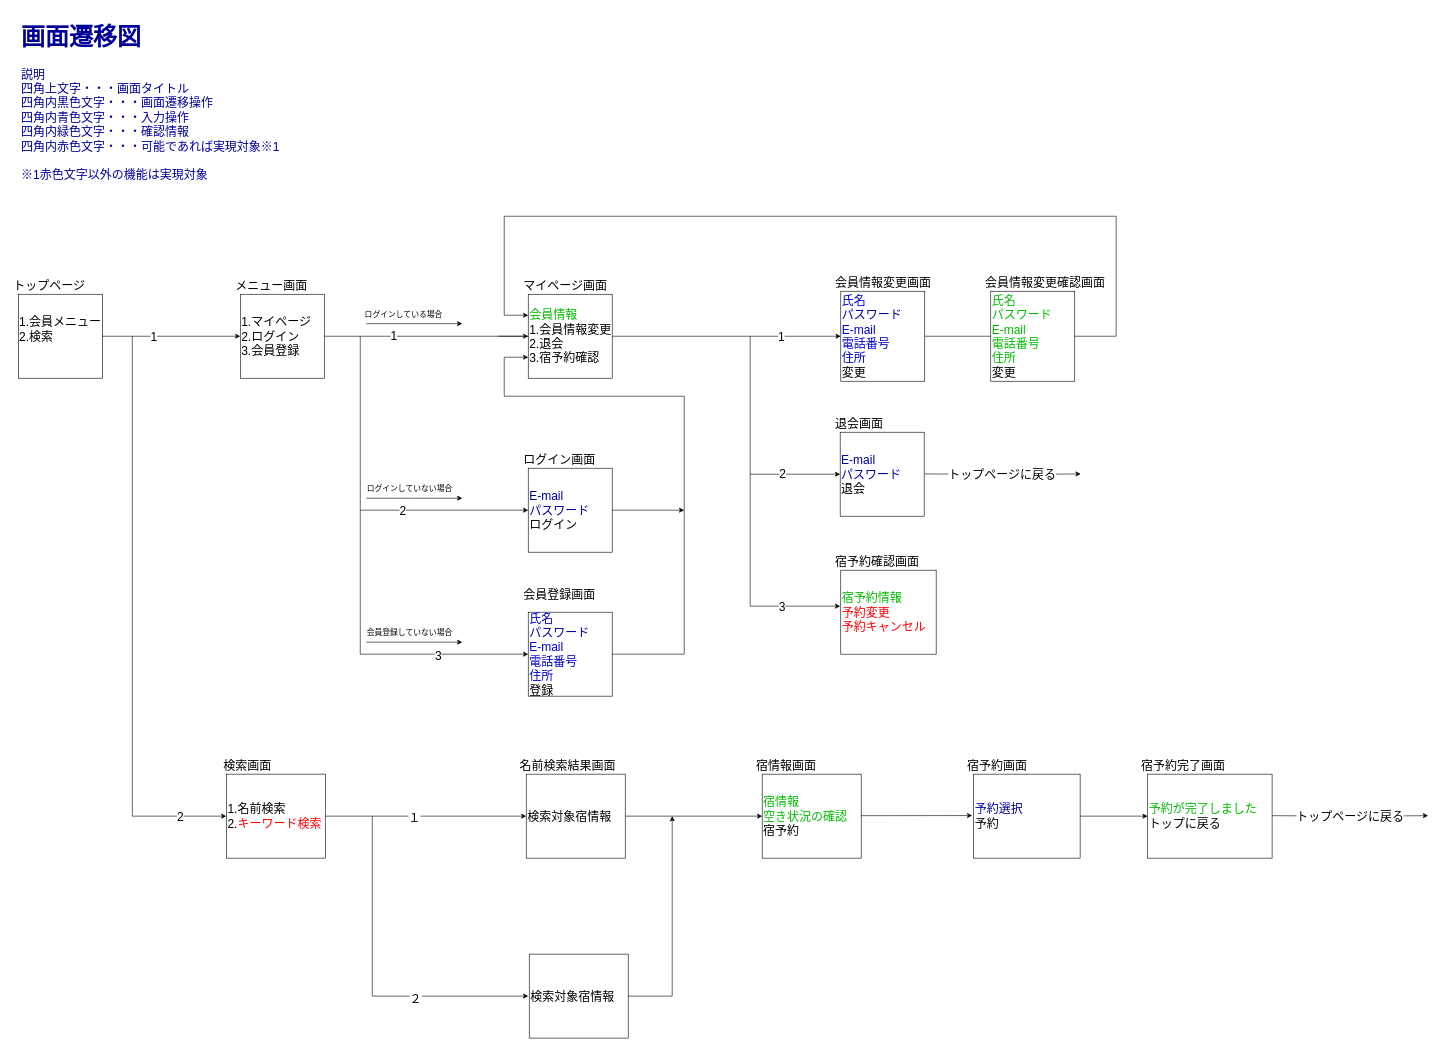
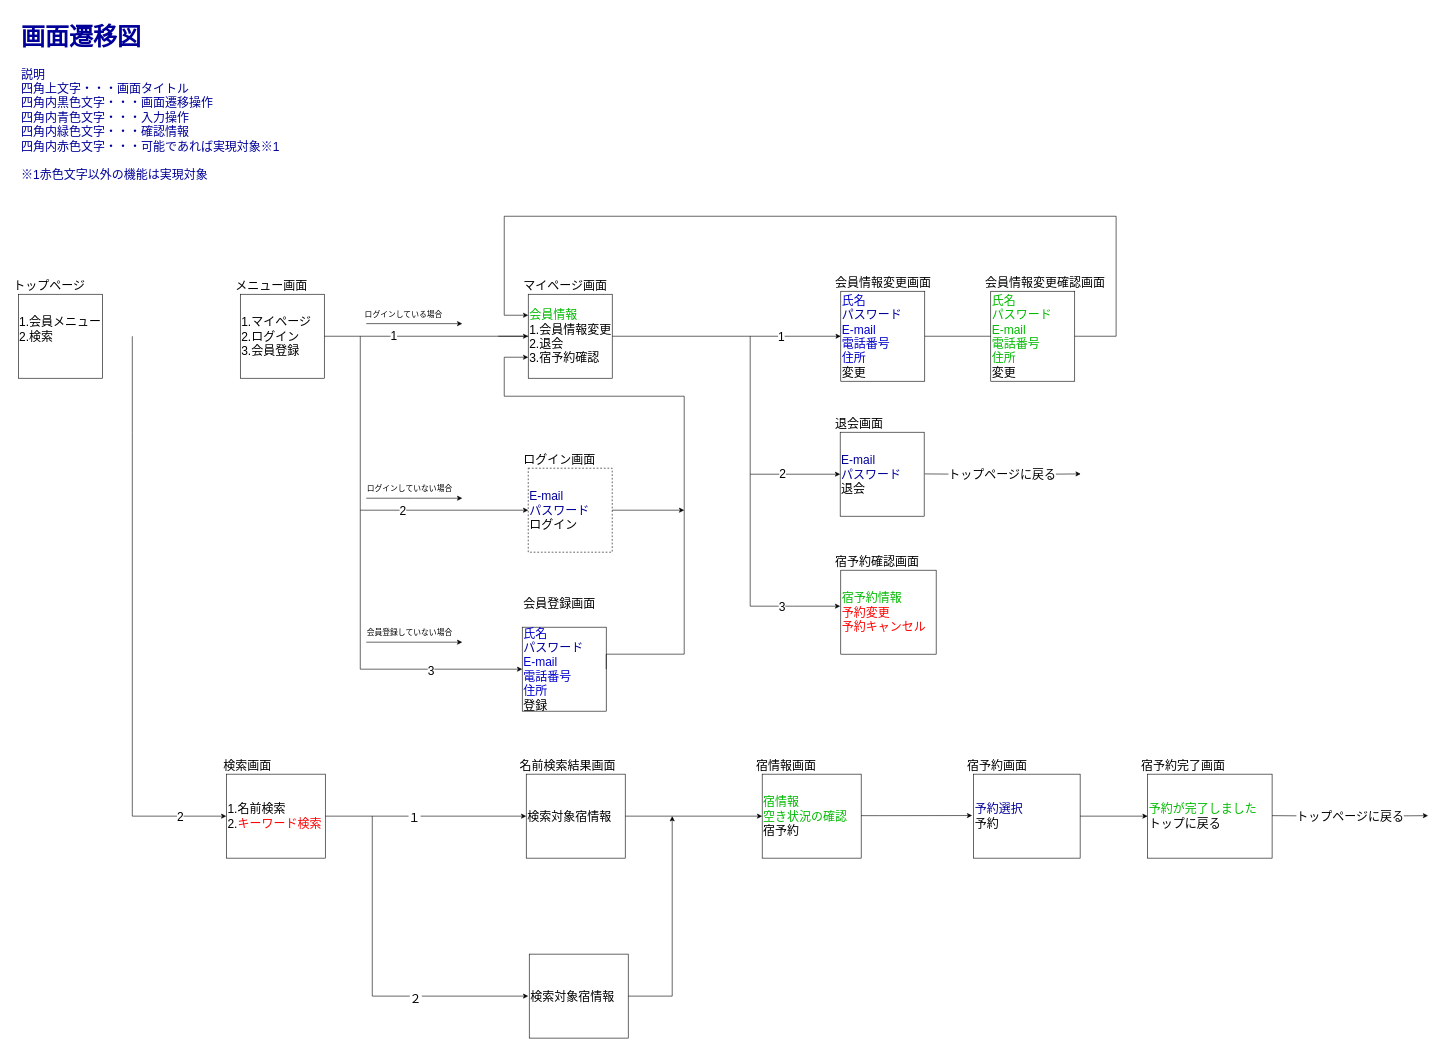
edge "1.会員メニュー 2.検索" -> "1.マイページ 2.ログイン 3.会員登録": removed, label "1"
node "E-mail パスワード ログイン": style solid -> dashed
node "会員登録画面": moved (564, 594) -> (564, 603)
node "氏名 パスワードE-mail電話番号住所登録": moved (570, 654) -> (564, 669)
